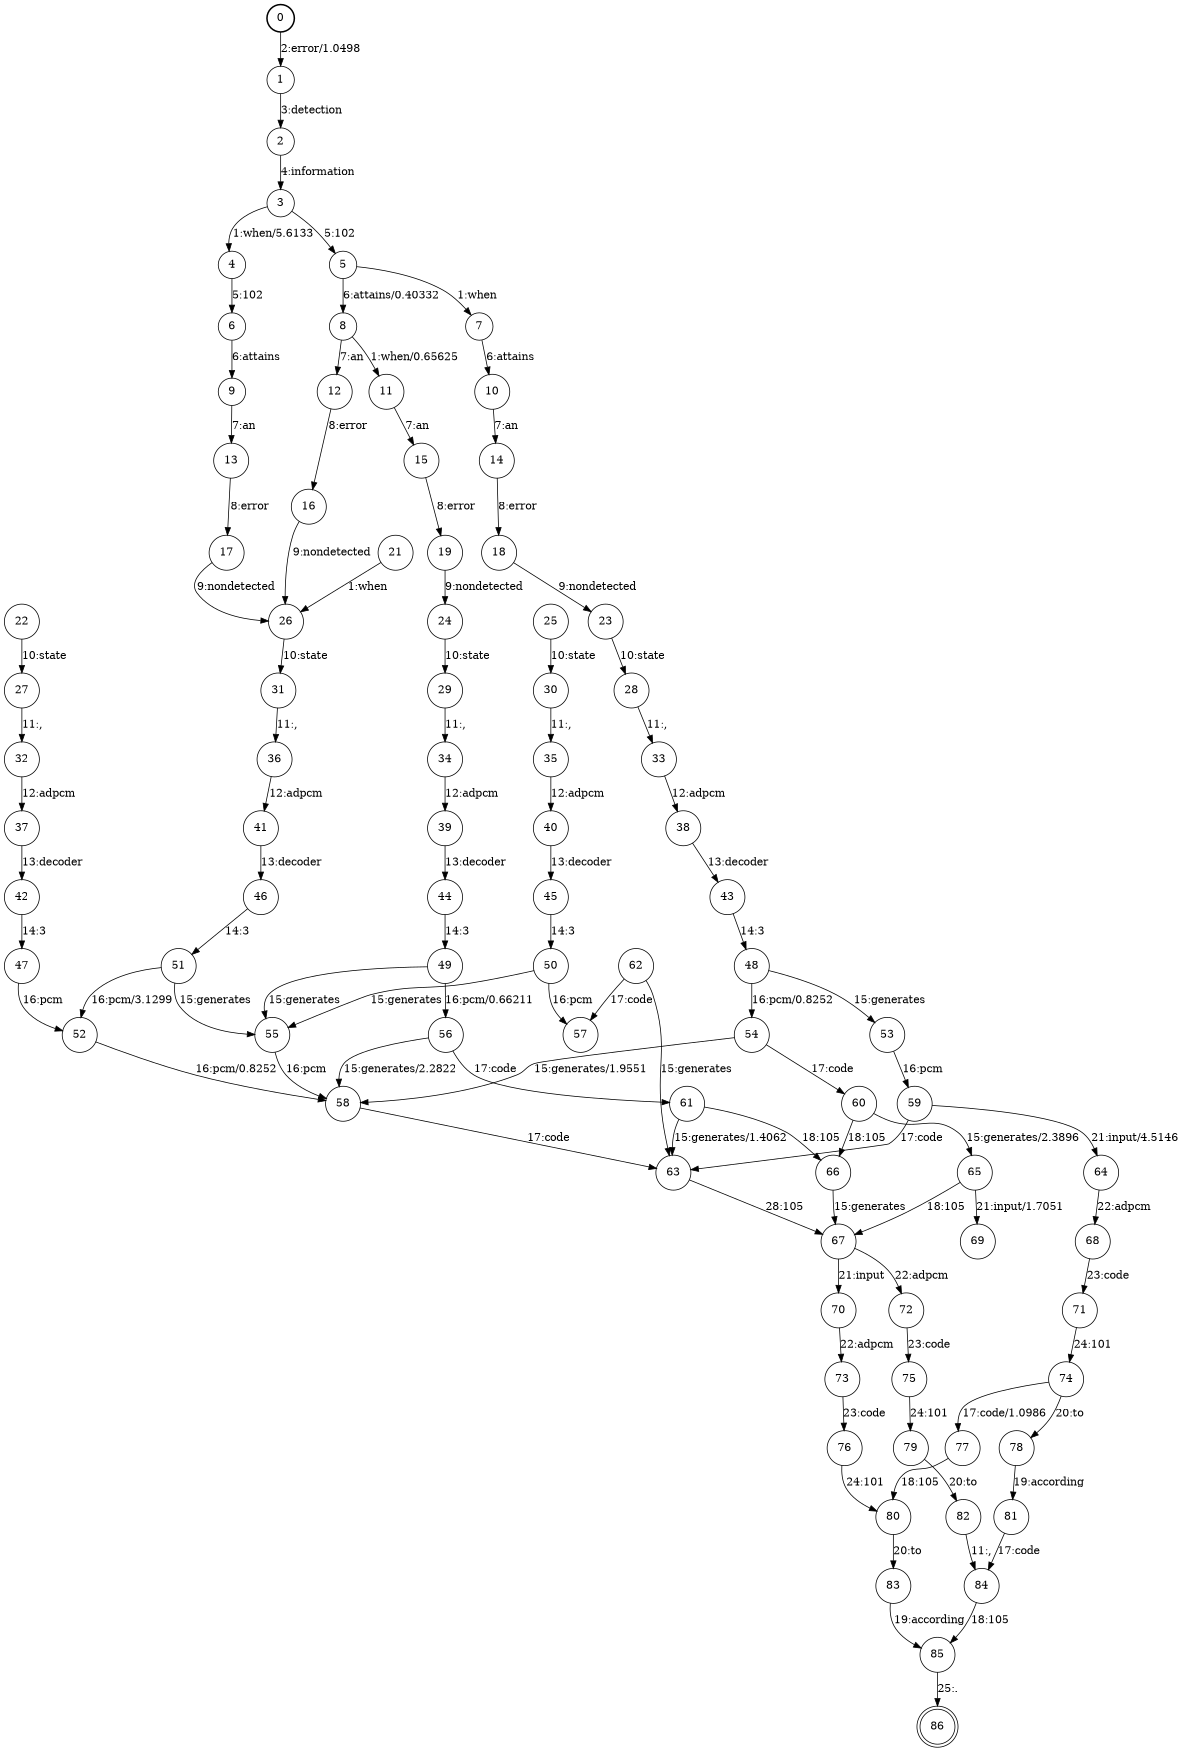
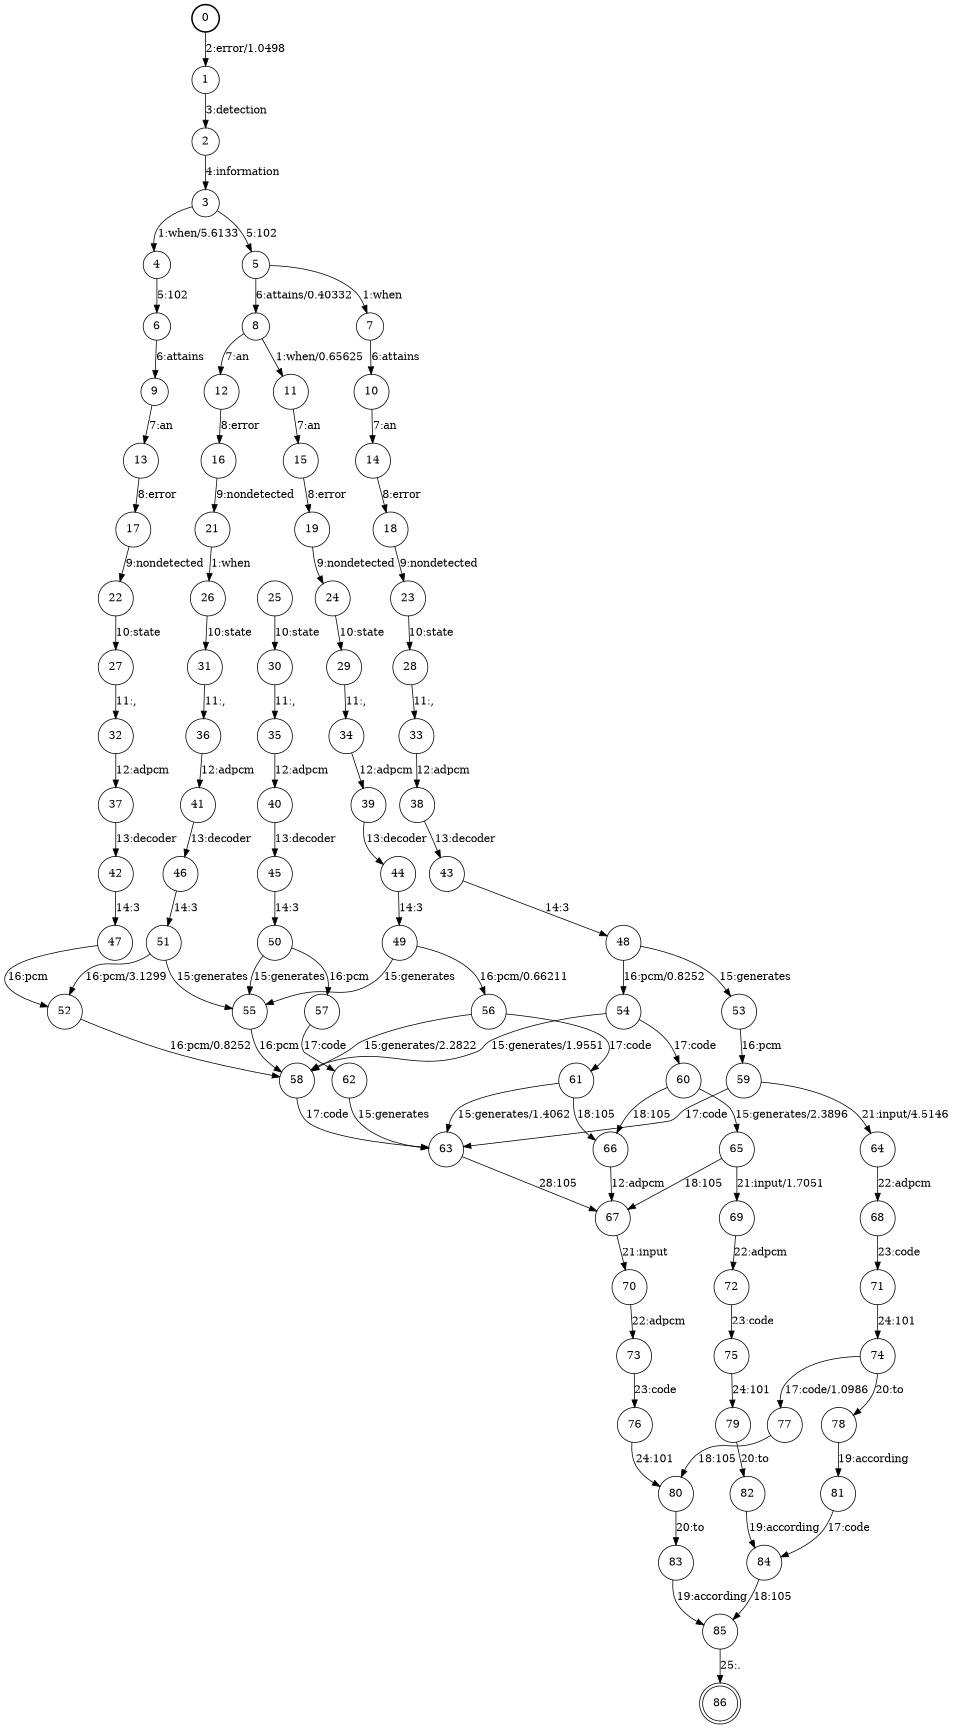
edge "16" -> "26": now "16" -> "21"
edge "17" -> "26": now "17" -> "22"
edge "62" -> "57": reversed
edge "66" -> "67": label "15:generates" -> "12:adpcm"
edge "67" -> "72": now "69" -> "72"
edge "82" -> "84": label "11:," -> "19:according"
